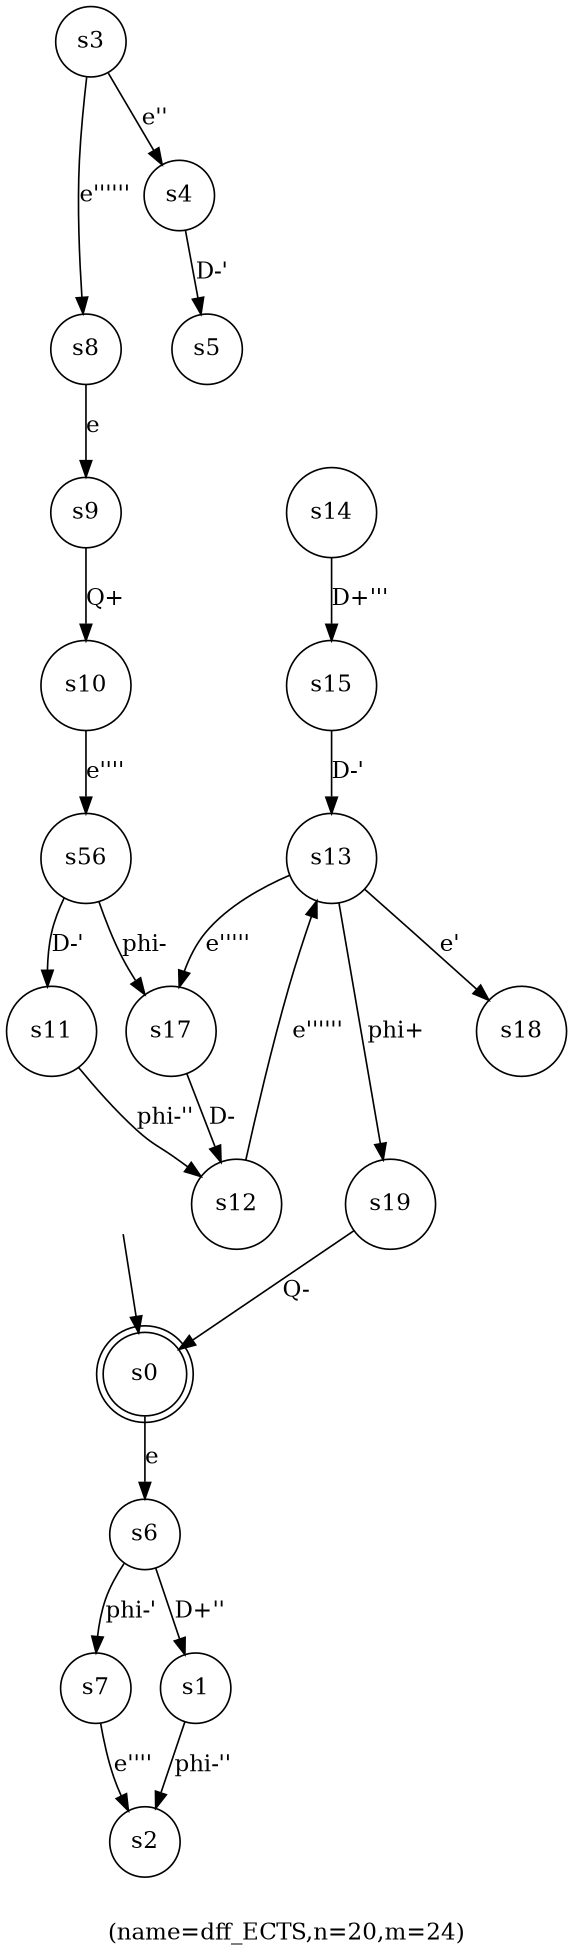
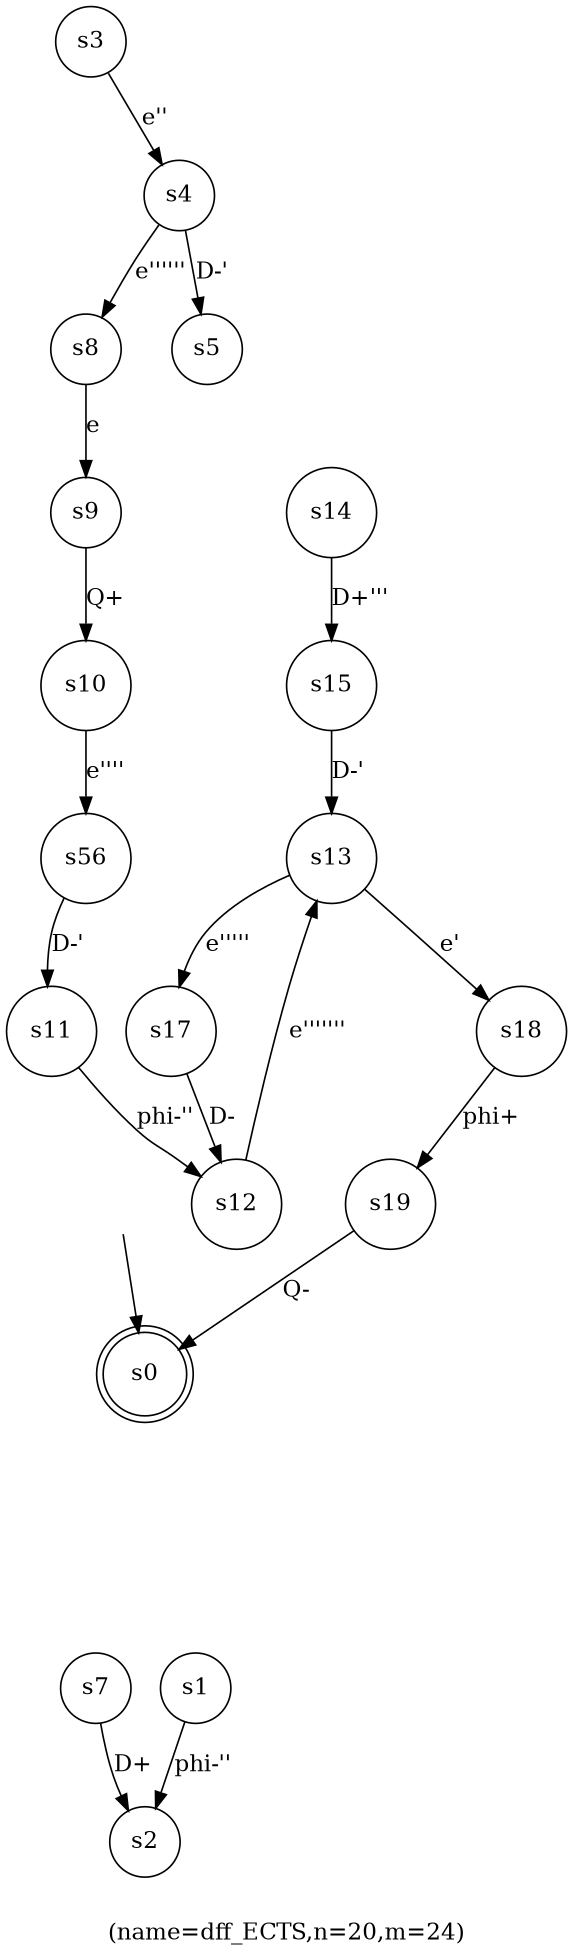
edge "s3" -> "s8": now "s4" -> "s8"
edge "s56" -> "s17": removed, label "phi-"
edge "s13" -> "s19": now "s18" -> "s19"
edge "s12" -> "s13": label "e''''''" -> "e'''''''"
node "s6": removed
edge "s7" -> "s2": label "e''''" -> "D+"
